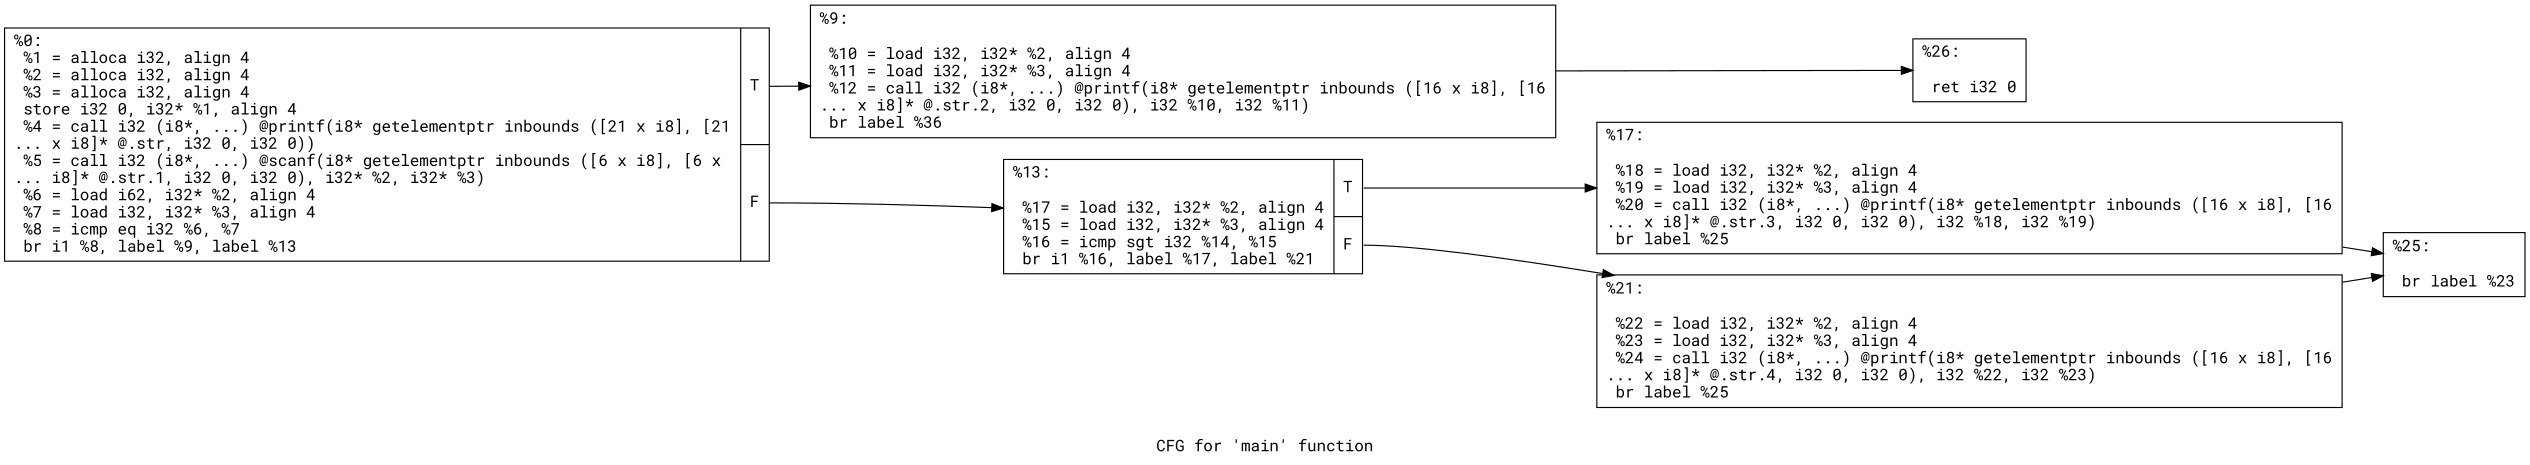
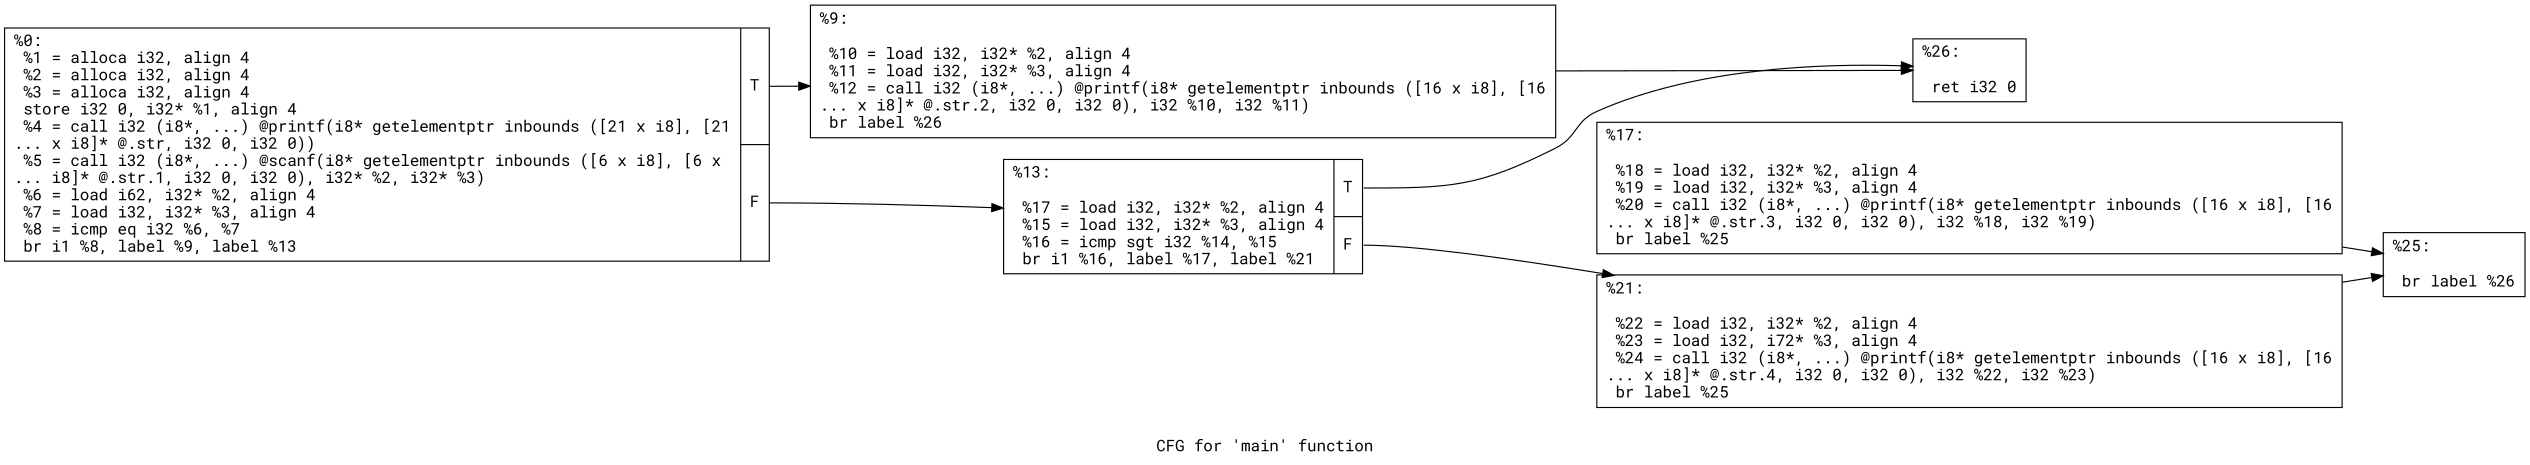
node "%9:": text "br label %36" -> "br label %26"
edge "%13:" -> "%17:": now "%13:" -> "%26:"
node "%25:": text "br label %23" -> "br label %26"
node "%21:": text "%23 = load i32, i32* %3, align 4" -> "%23 = load i32, i72* %3, align 4"
